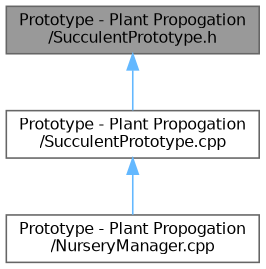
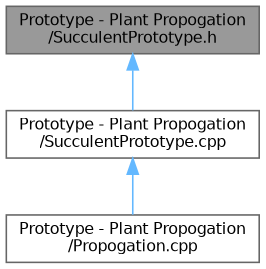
node "Prototype - Plant Propogation /NurseryManager.cpp": label "Prototype - Plant Propogation /NurseryManager.cpp" -> "Prototype - Plant Propogation /Propogation.cpp"
